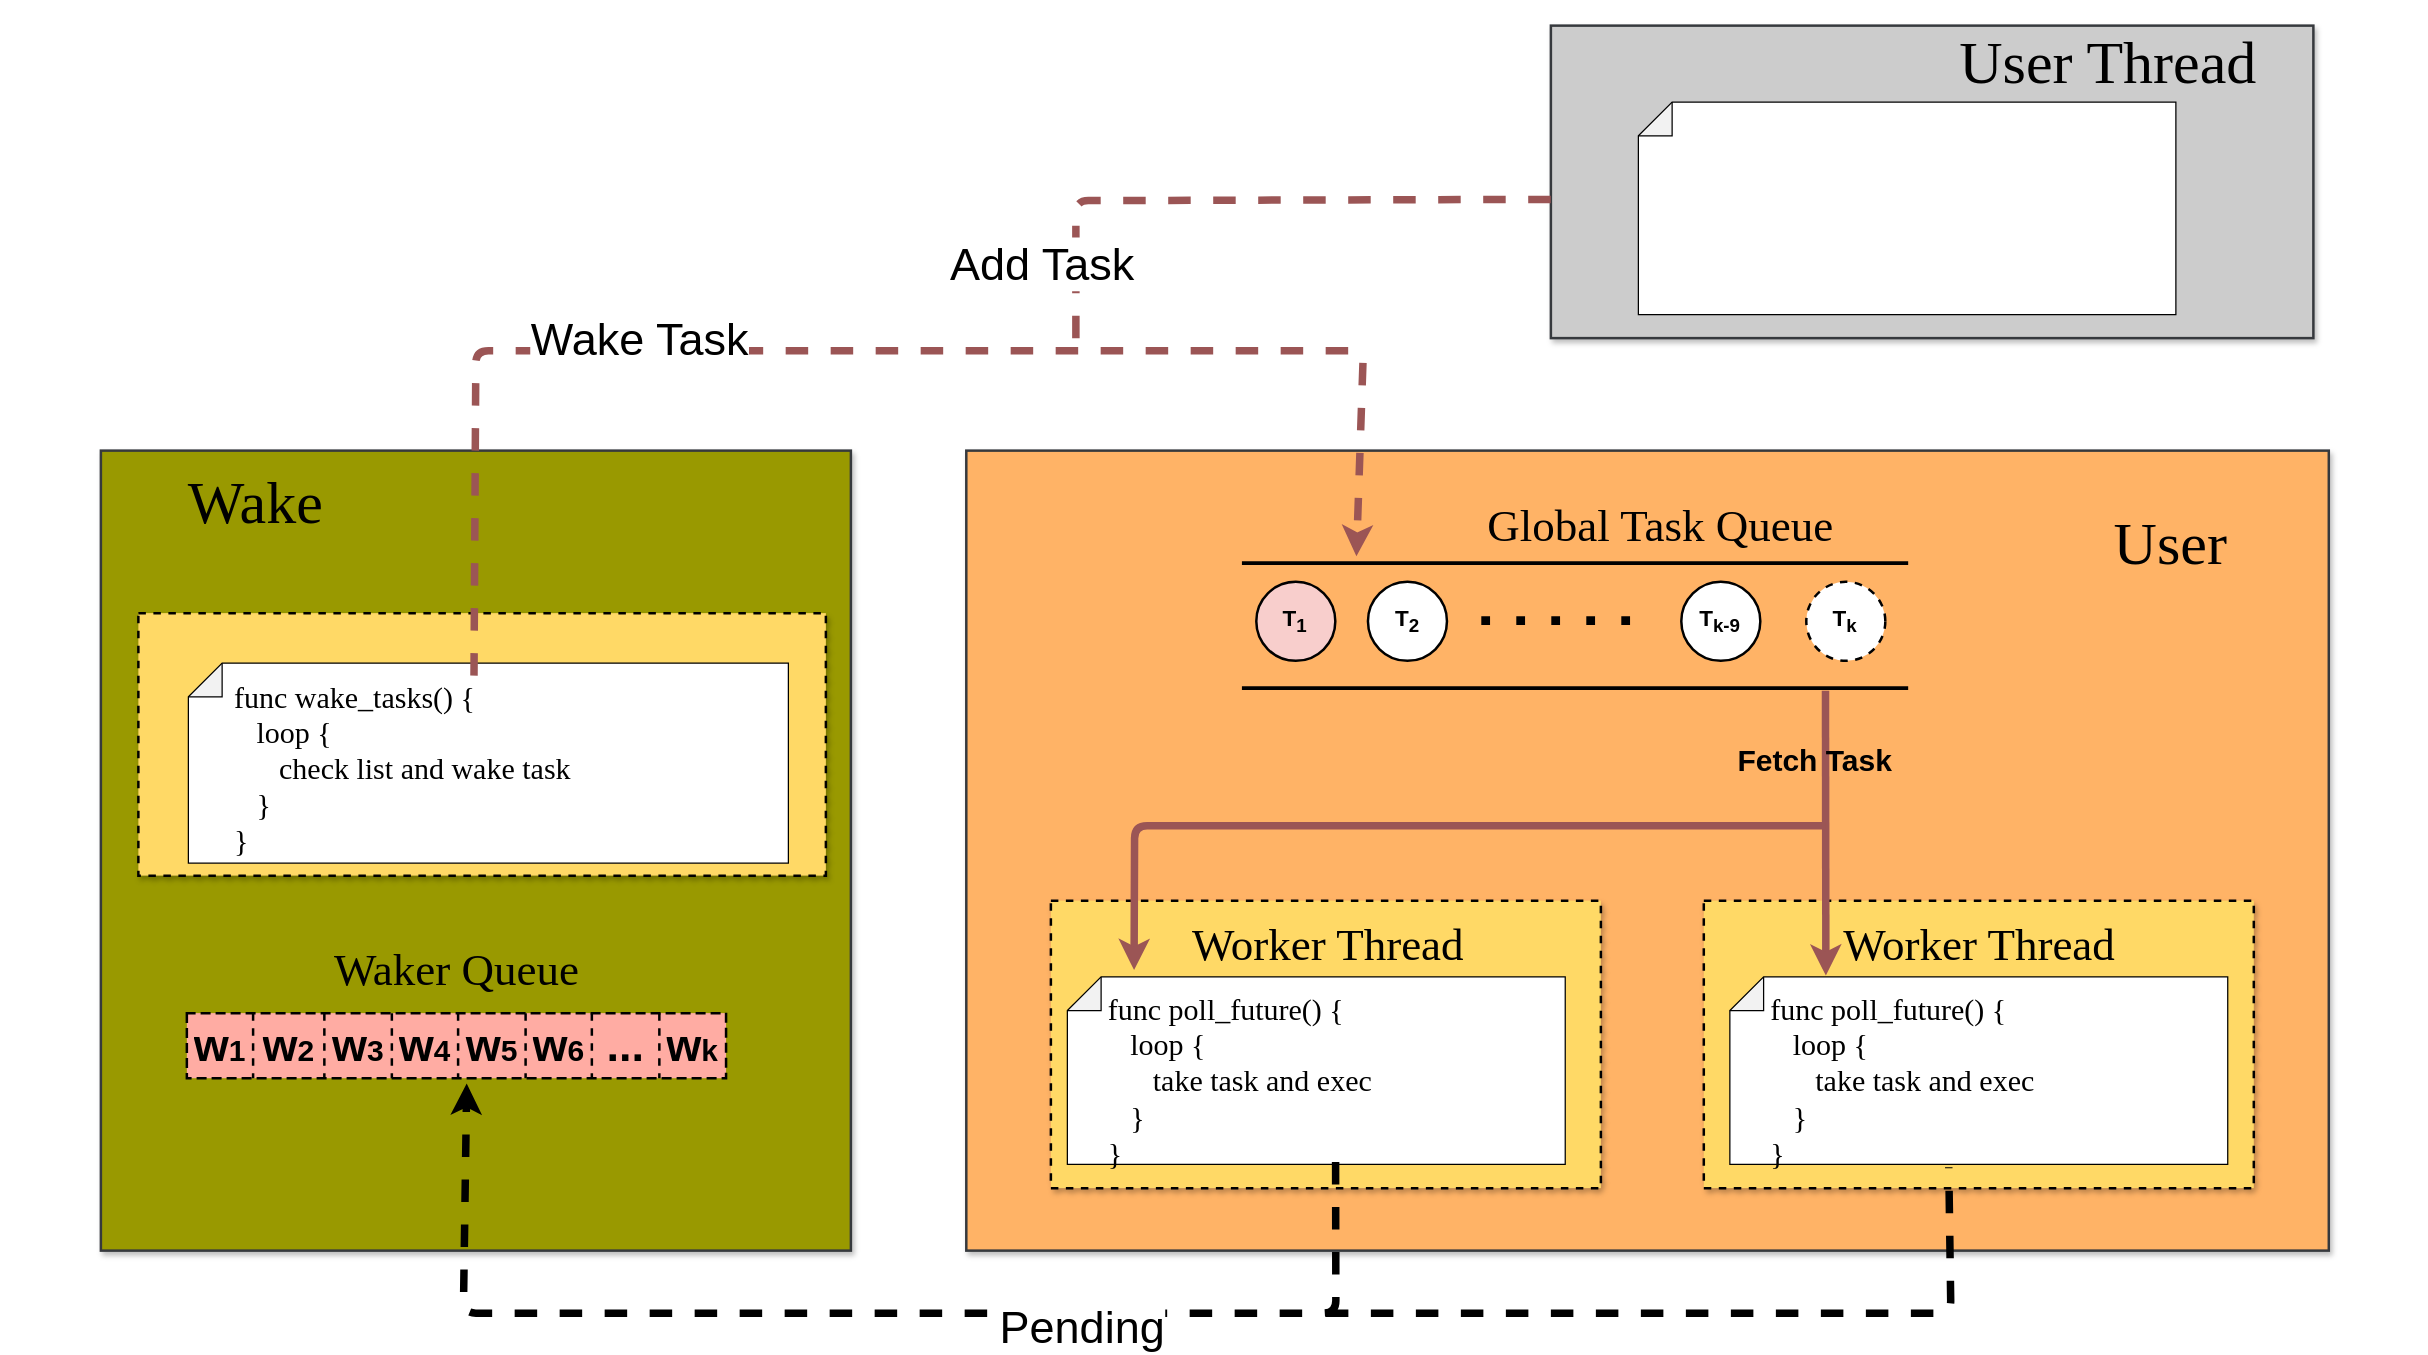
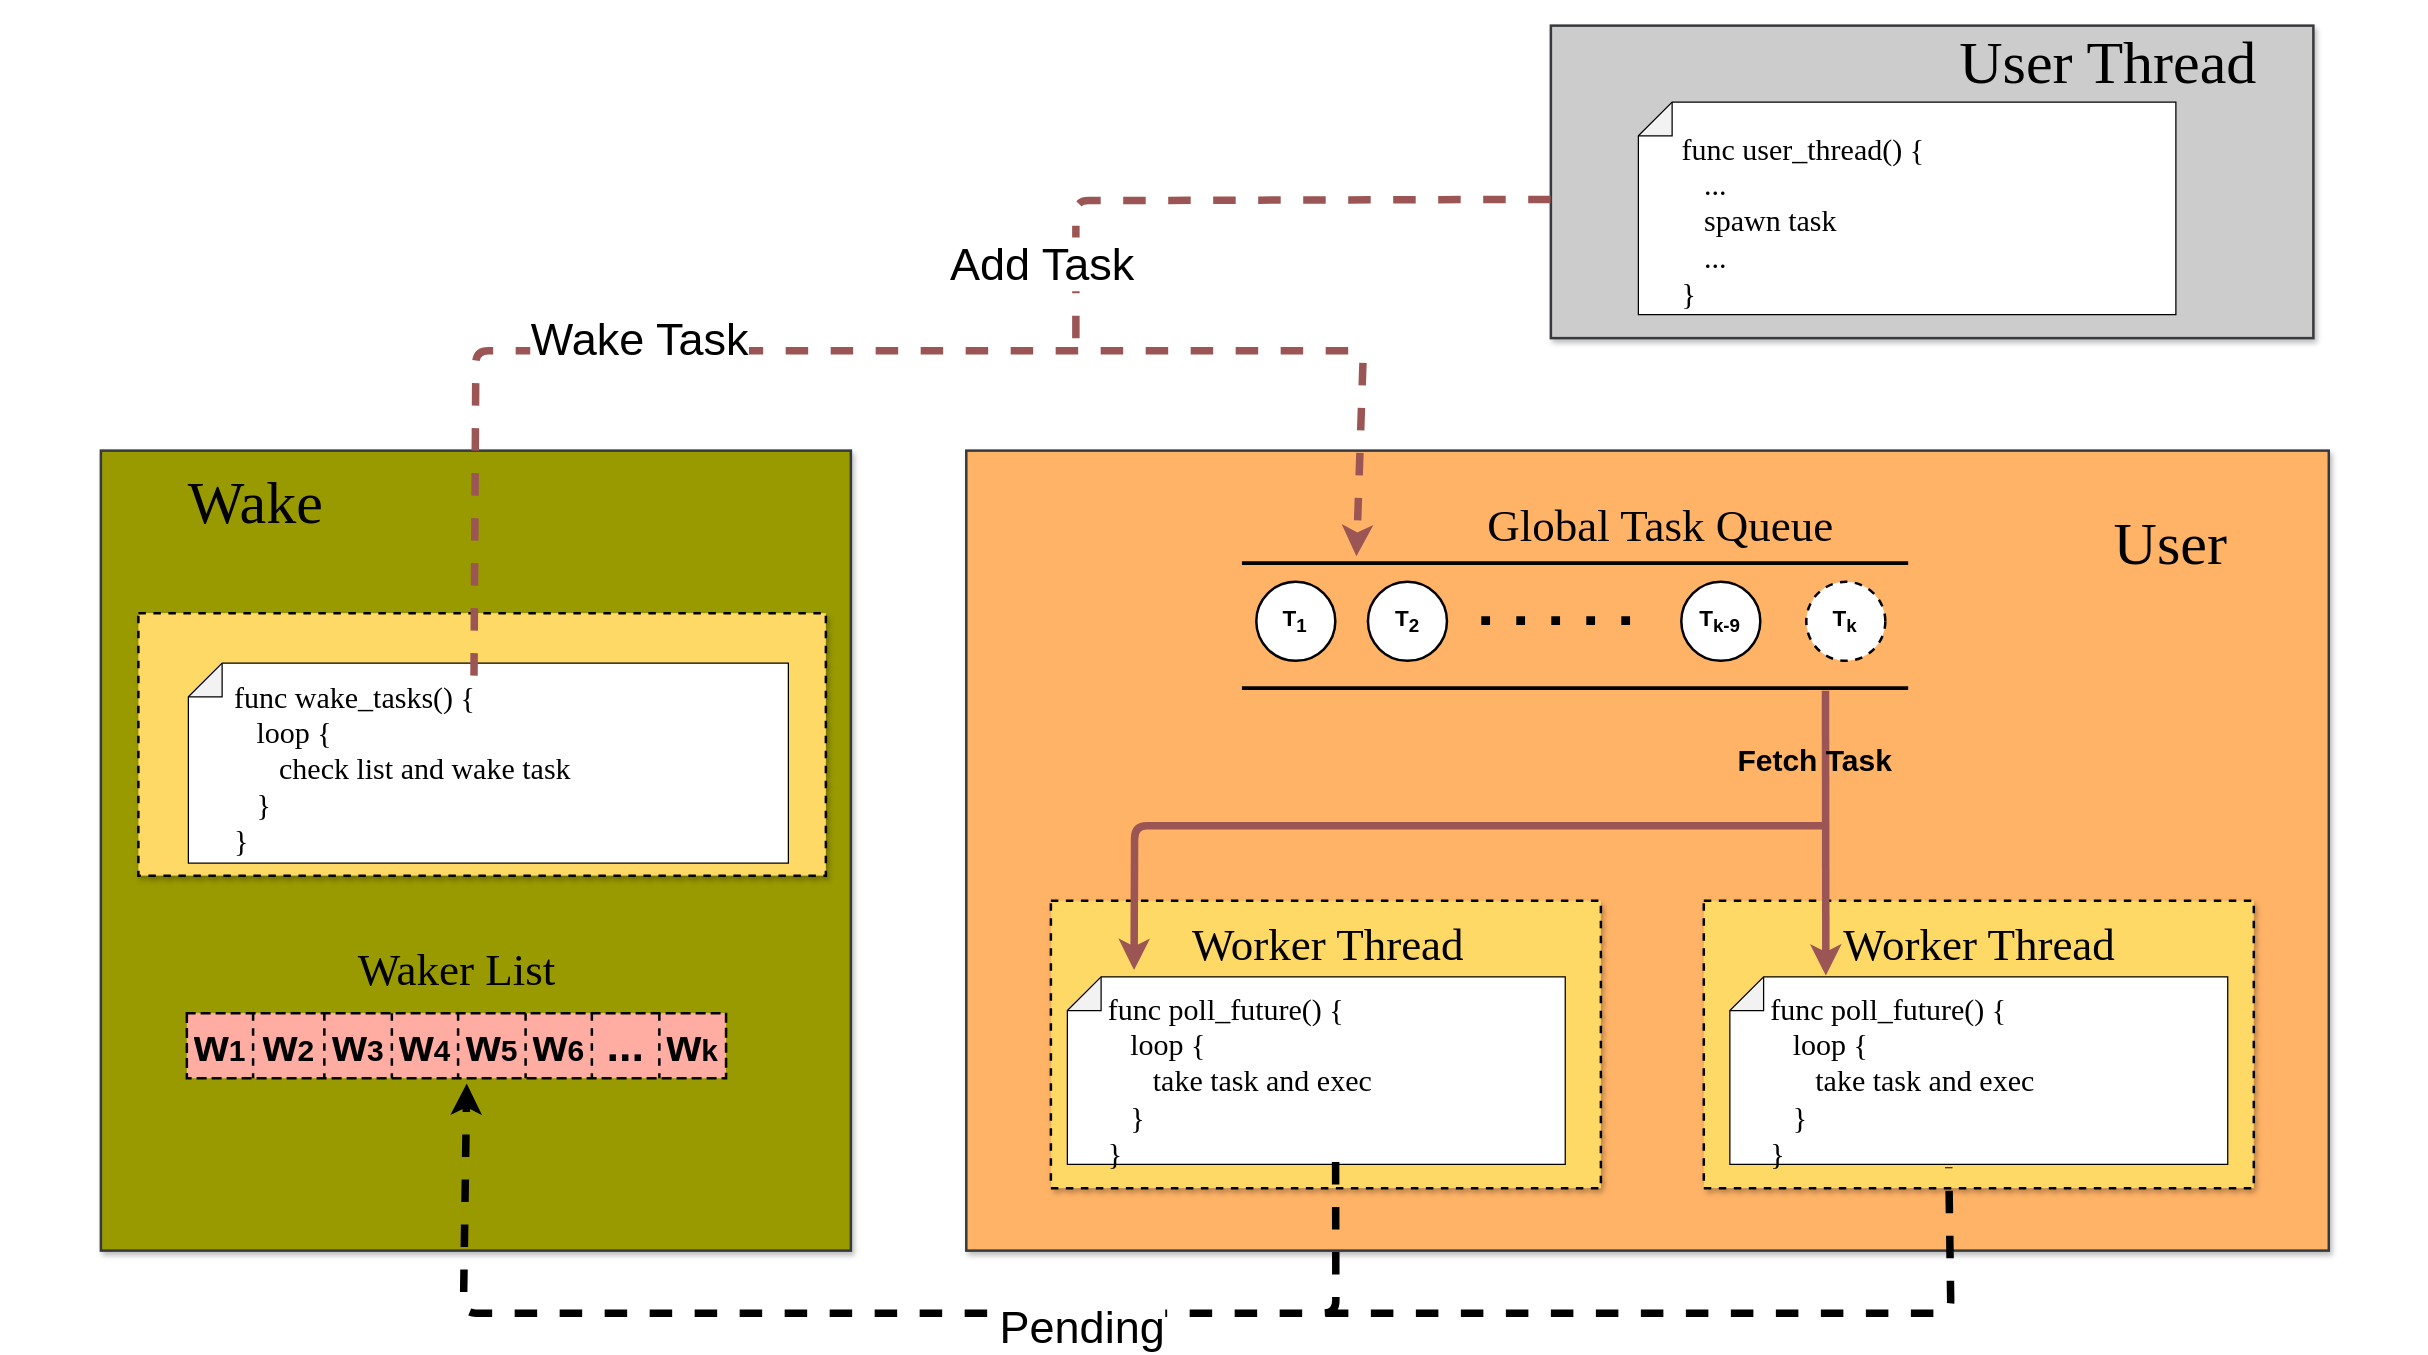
node "func user_thread() { ... spawn task ... }": added
node "T1": fillcolor #f8cecc -> #ffffff
node "Waker Queue": label "Waker Queue" -> "Waker List"
